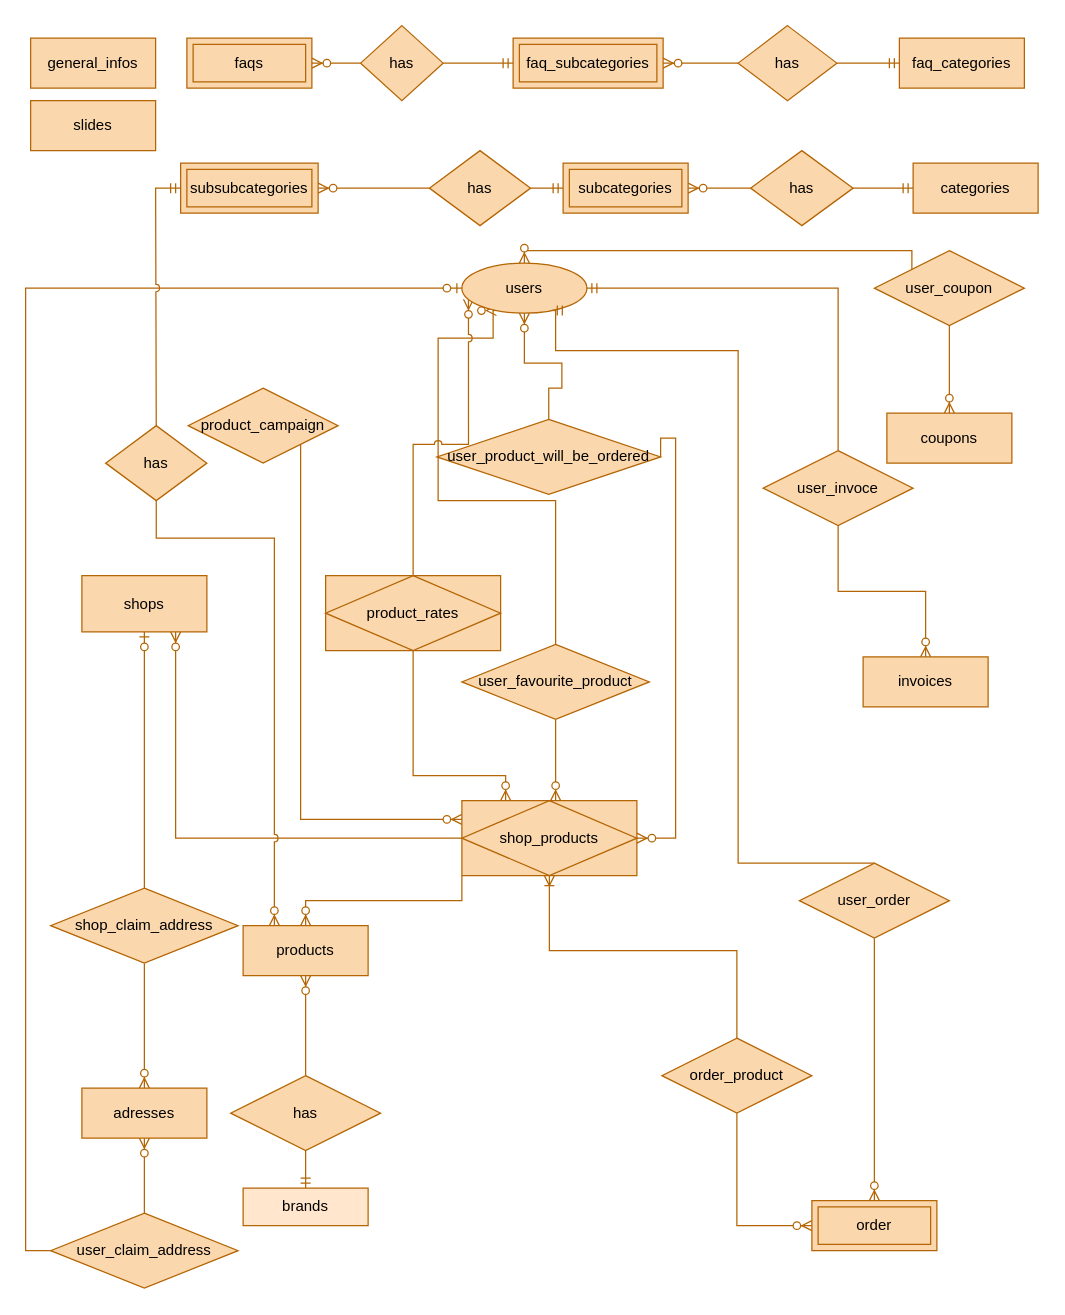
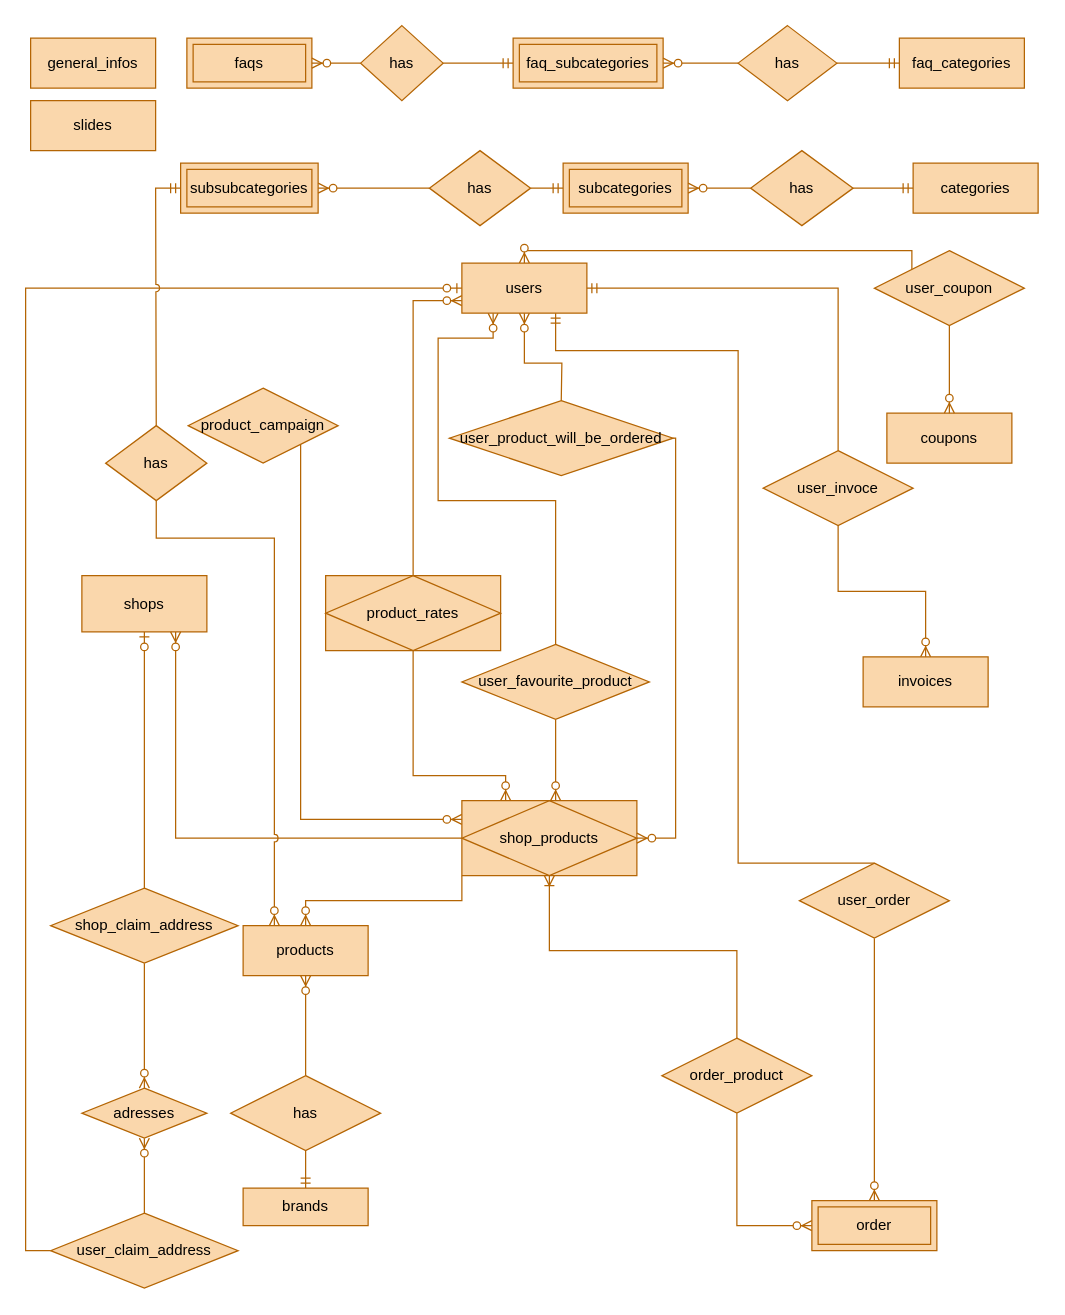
node "users": shape ellipse -> rectangle
node "user_product_will_be_ordered": moved (549, 457) -> (561, 438)
node "adresses": shape rectangle -> diamond
node "brands": fillcolor #ffe6cc -> #fad7ac
